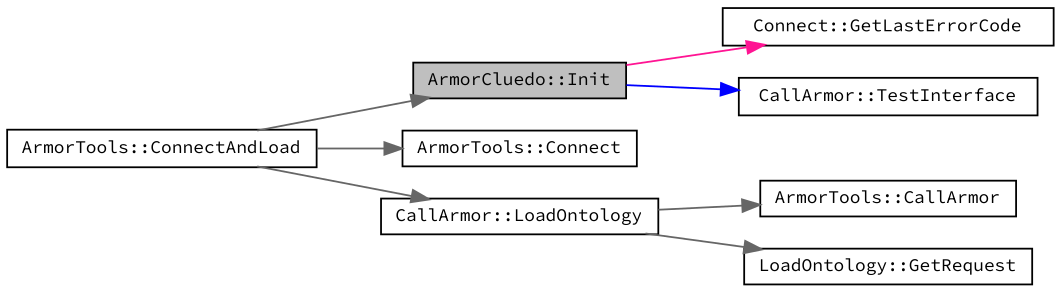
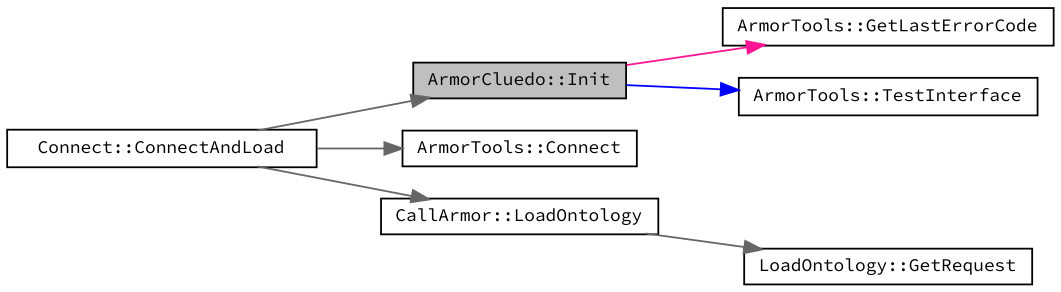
node "Connect::GetLastErrorCode": label "Connect::GetLastErrorCode" -> "ArmorTools::GetLastErrorCode"
node "CallArmor::TestInterface": label "CallArmor::TestInterface" -> "ArmorTools::TestInterface"
node "ArmorTools::ConnectAndLoad": label "ArmorTools::ConnectAndLoad" -> "Connect::ConnectAndLoad"
node "ArmorTools::CallArmor": removed
